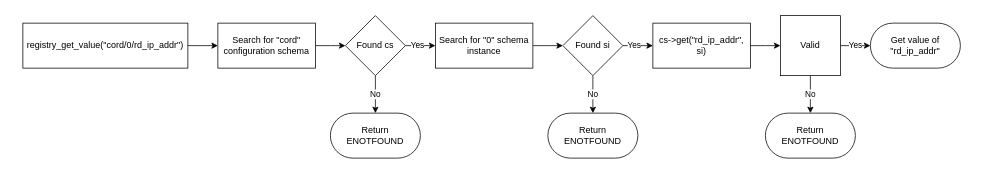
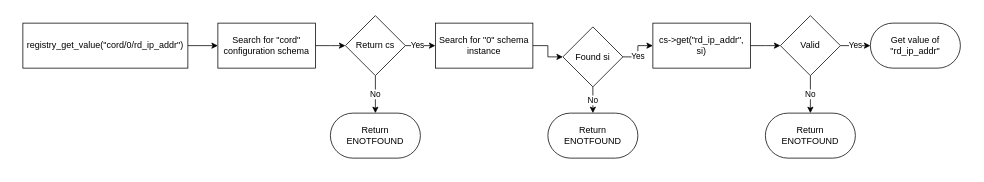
node "Found cs": label "Found cs" -> "Return cs"
node "Found si": moved (593, 45) -> (593, 57)
node "Valid": shape rectangle -> diamond
